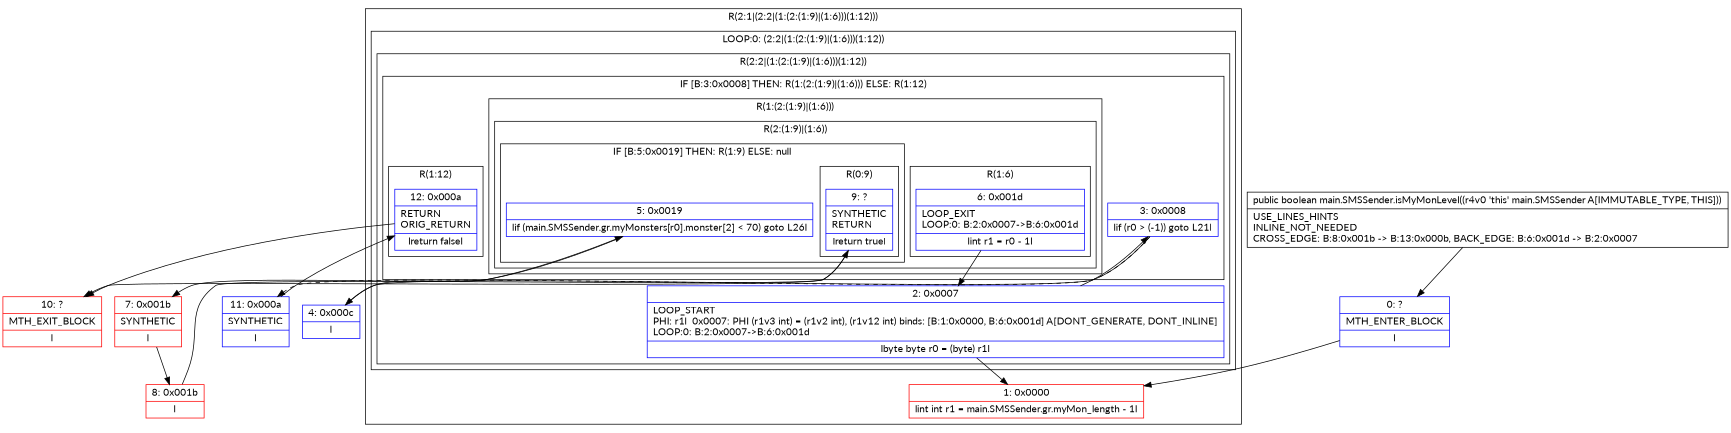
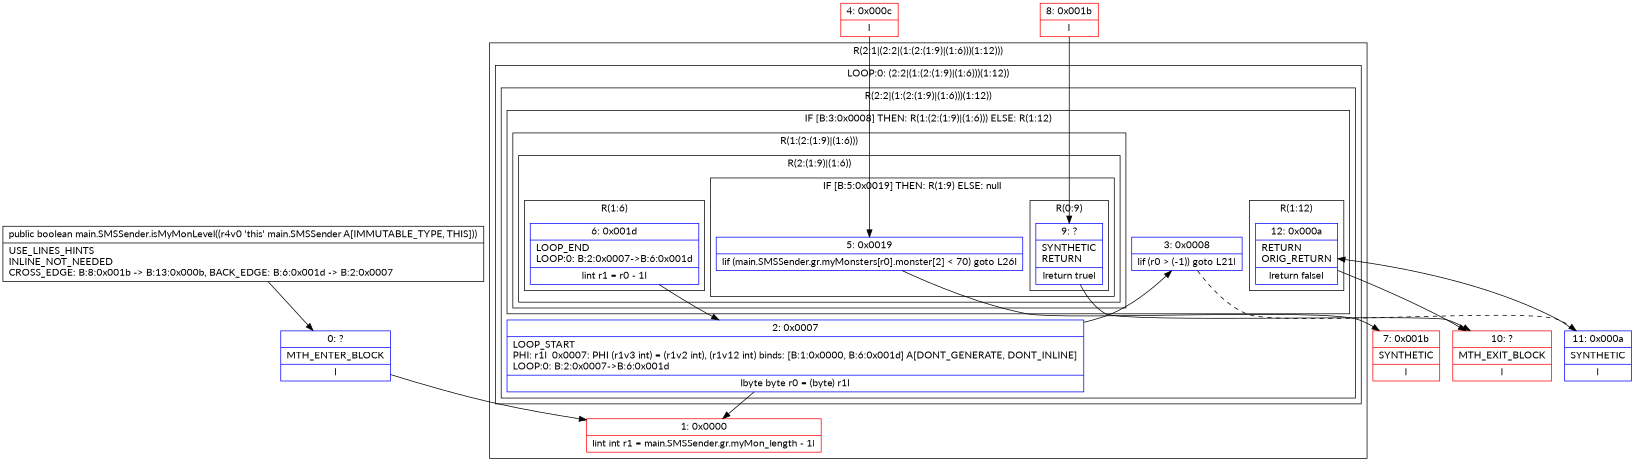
node "6: 0x001d": text "LOOP_EXIT" -> "LOOP_END"
edge "3: 0x0008" -> "4: 0x000c": removed
node "4: 0x000c": color blue -> red
edge "7: 0x001b" -> "8: 0x001b": removed
